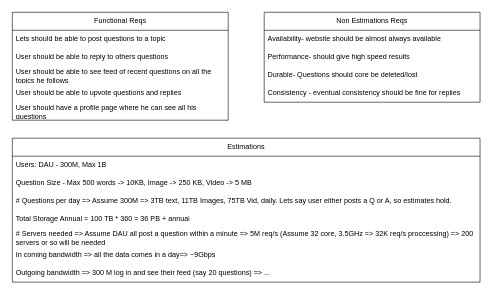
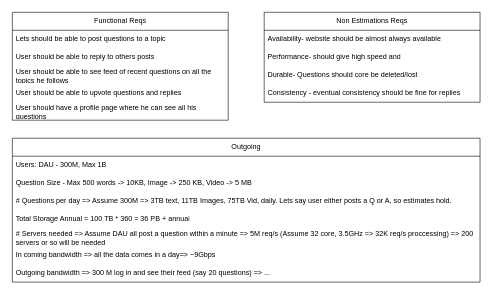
node "User should be able to reply to others questions": label "User should be able to reply to others questions" -> "User should be able to reply to others posts"
node "Performance- should give high speed results": label "Performance- should give high speed results" -> "Performance- should give high speed and"
node "Estimations": label "Estimations" -> "Outgoing"
